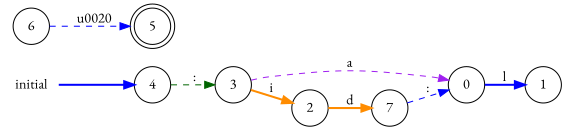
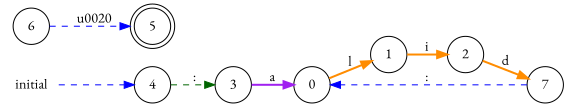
edge "3" -> "0": style dashed -> bold
edge "initial" -> "4": style bold -> dashed
edge "0" -> "1": color blue -> darkorange
edge "3" -> "2": now "1" -> "2"
